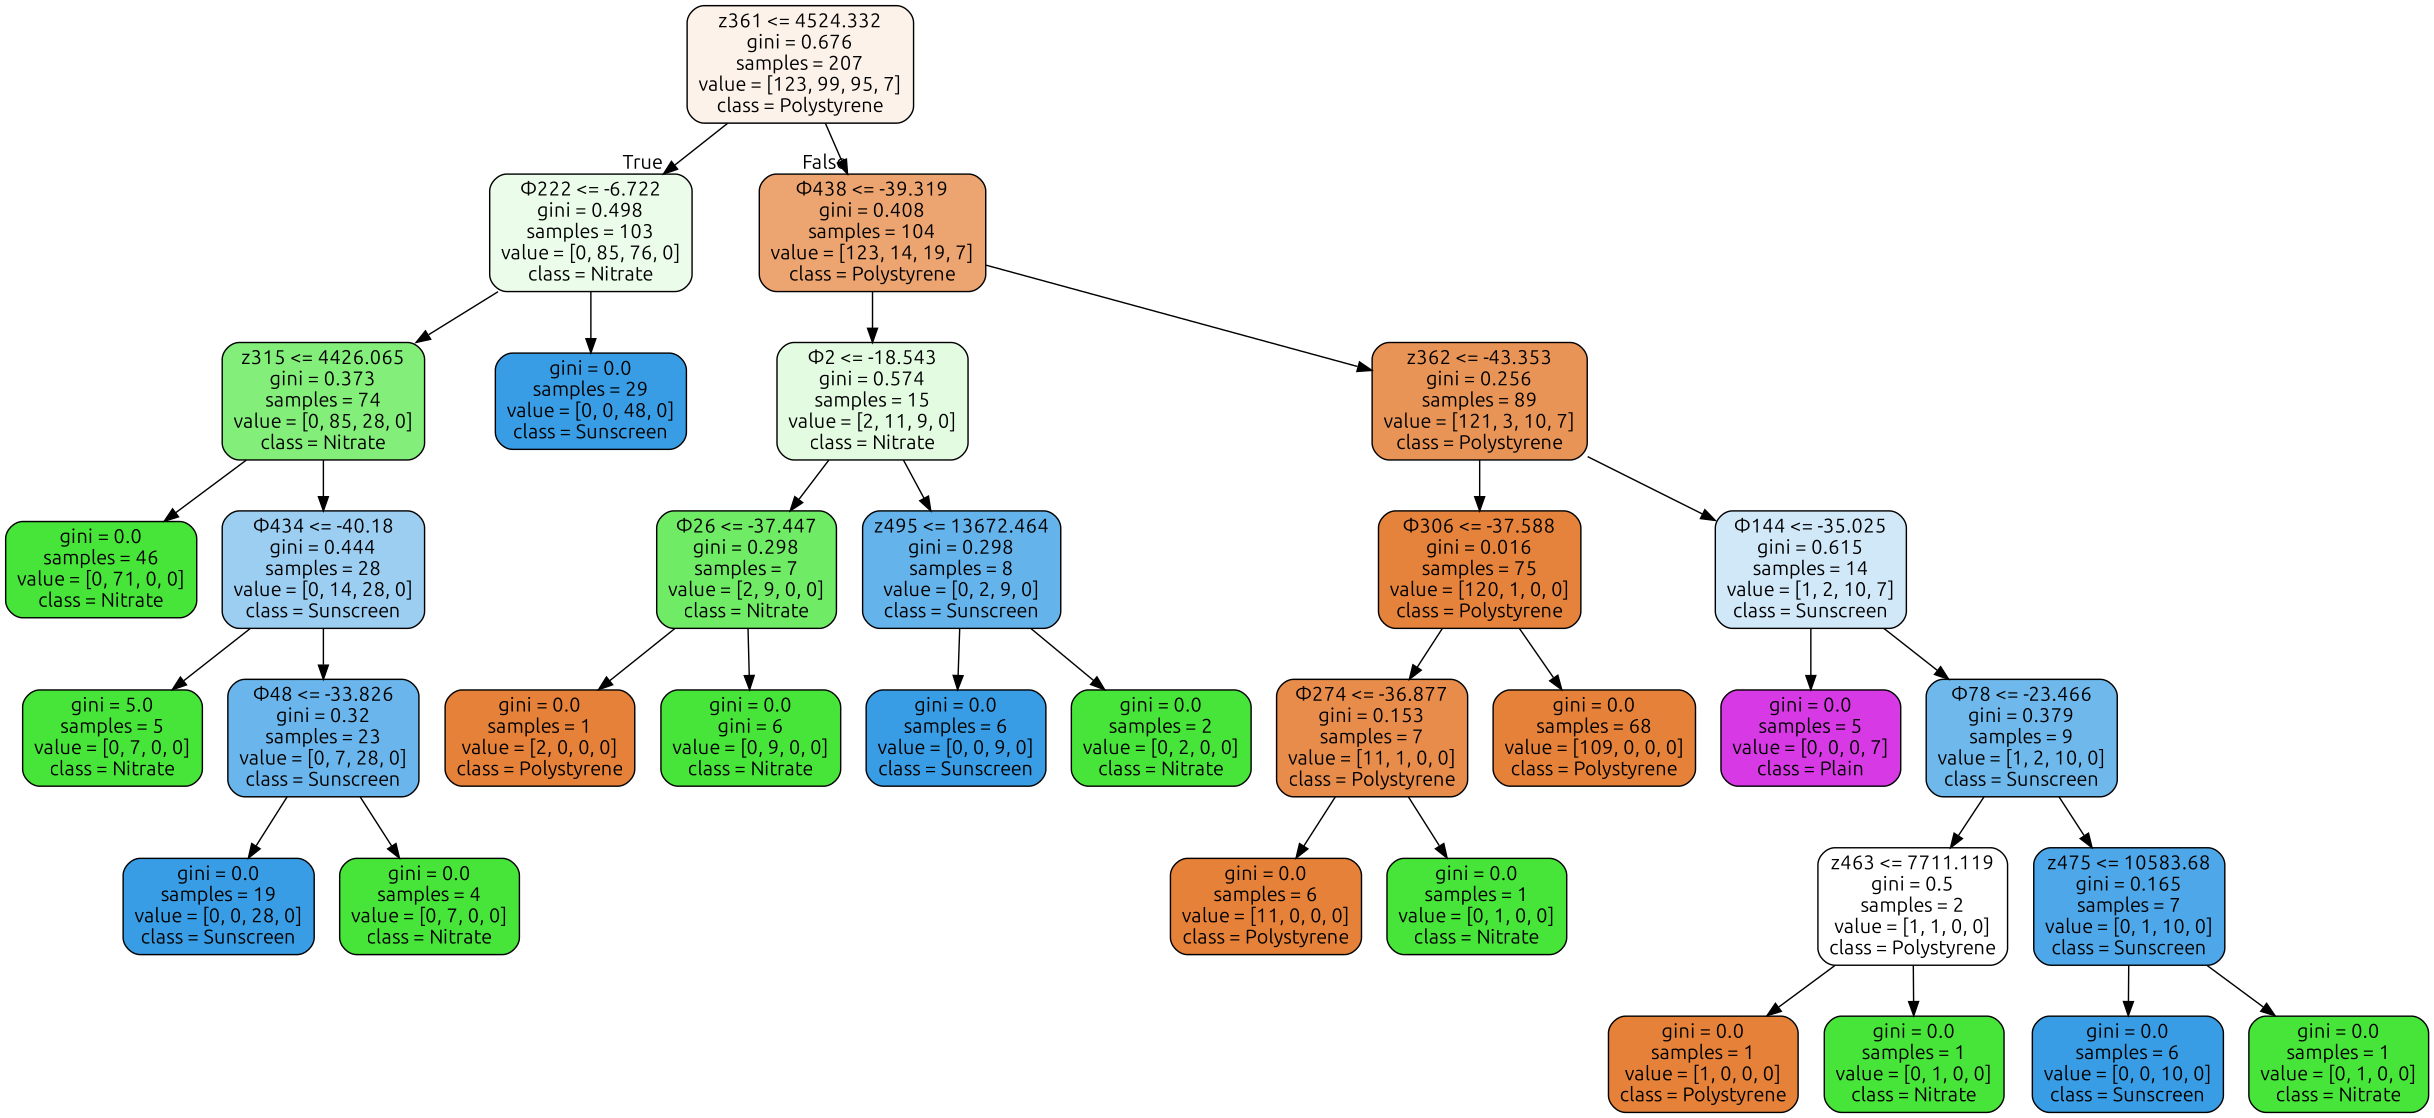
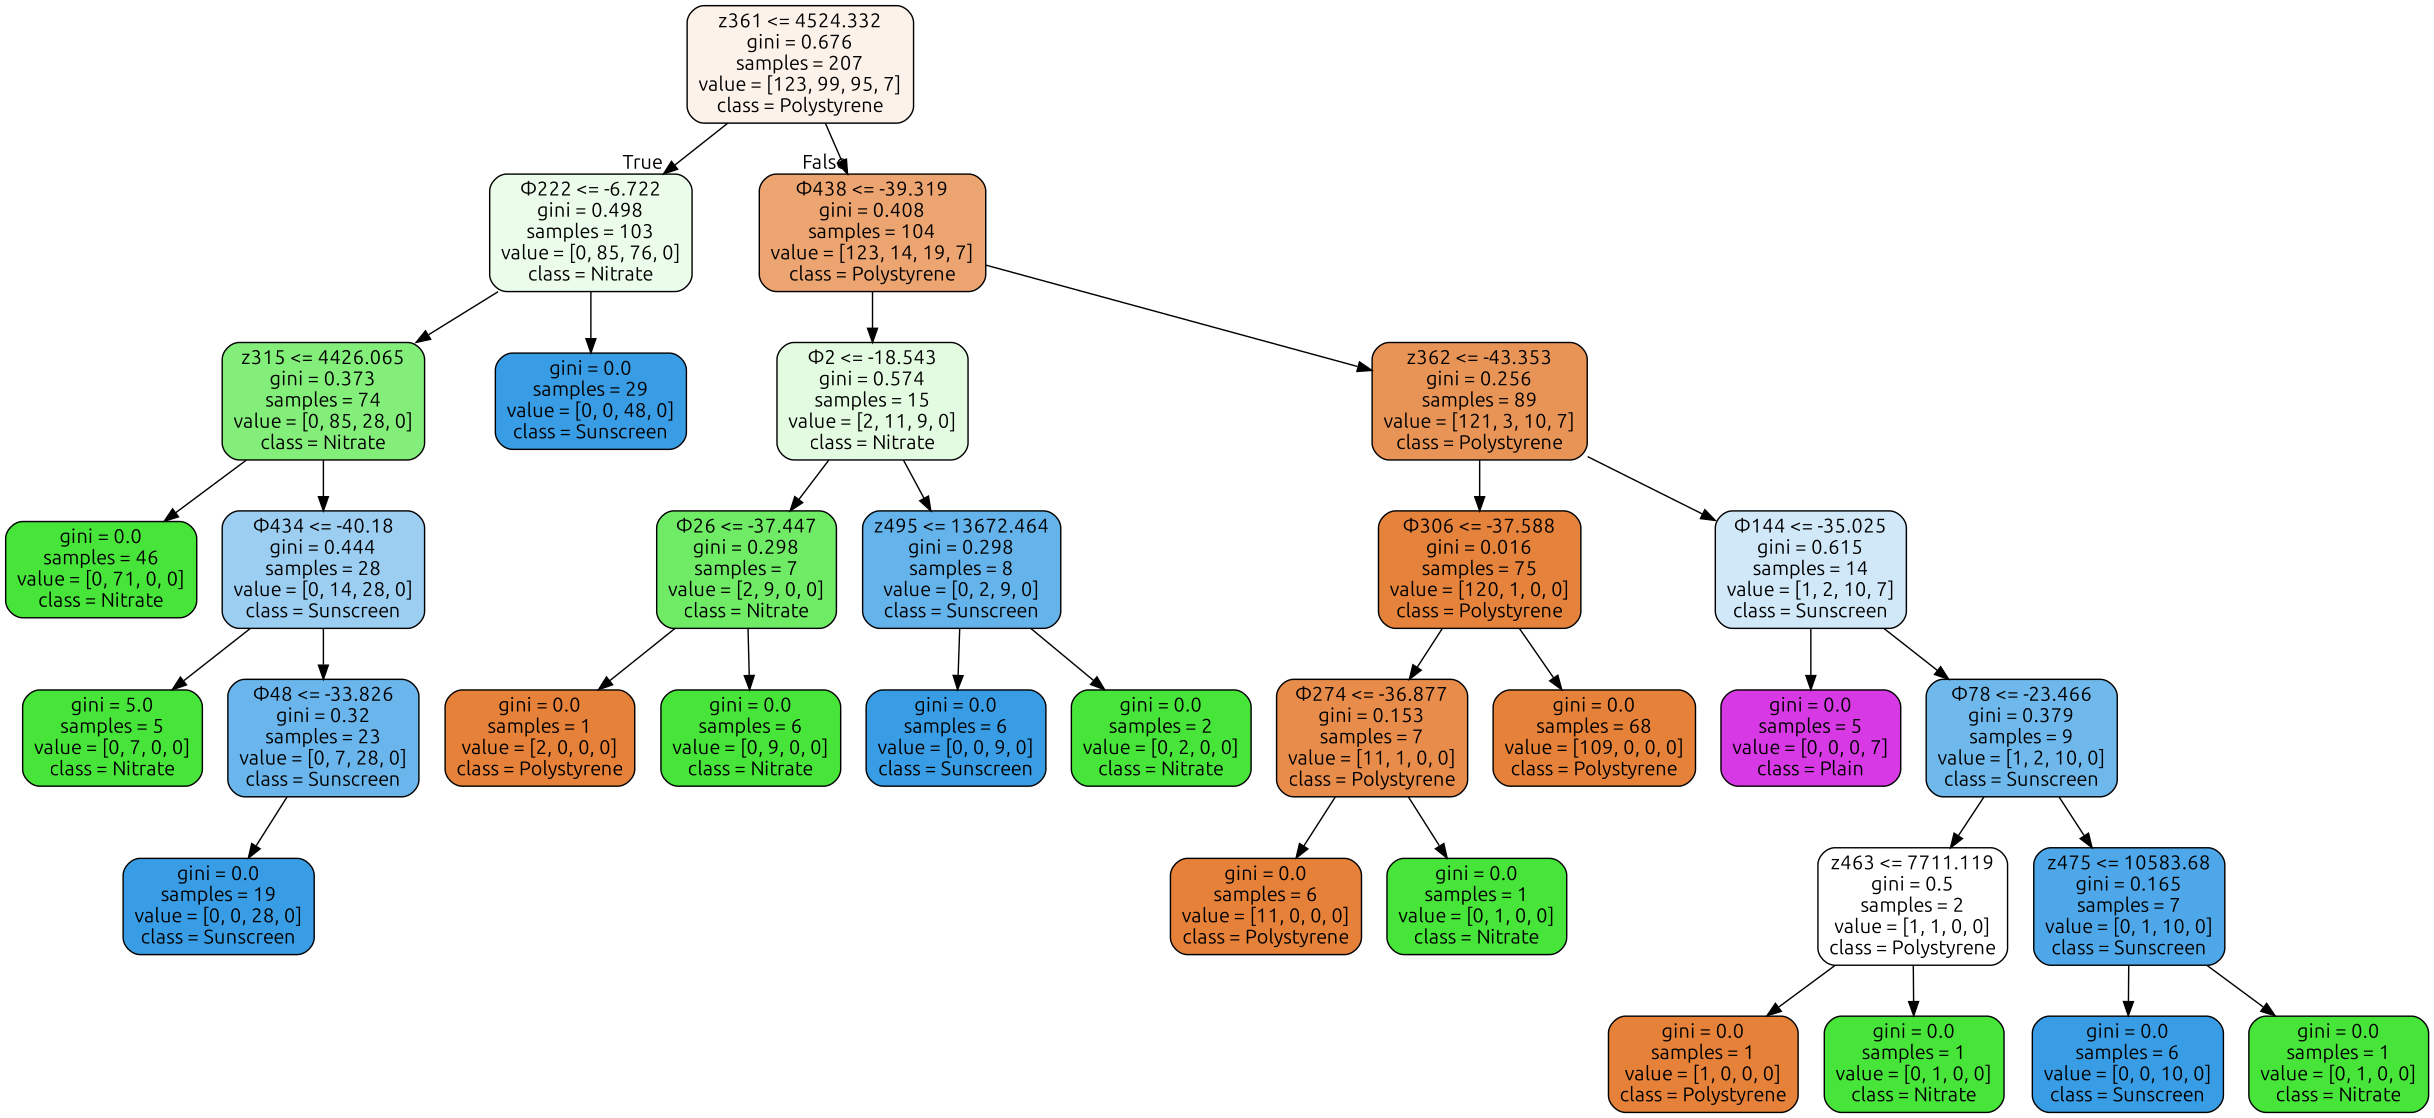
node "gini = 0.0 gini = 6 value = [0, 9, 0, 0] class = Nitrate": label "gini = 0.0 gini = 6 value = [0, 9, 0, 0] class = Nitrate" -> "gini = 0.0 samples = 6 value = [0, 9, 0, 0] class = Nitrate"
node "gini = 0.0 samples = 4 value = [0, 7, 0, 0] class = Nitrate": removed
